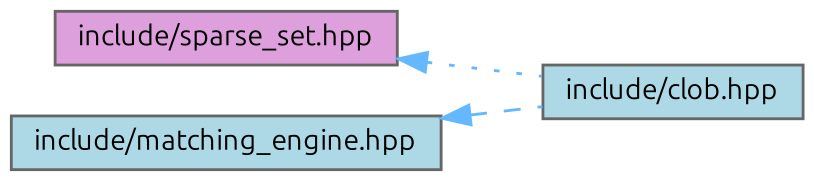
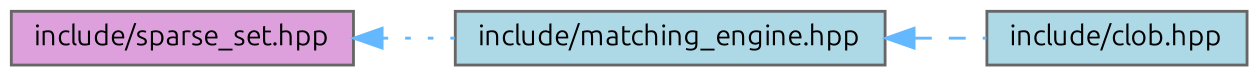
edge "include/clob.hpp" -> "include/sparse_set.hpp": now "include/matching_engine.hpp" -> "include/sparse_set.hpp"
